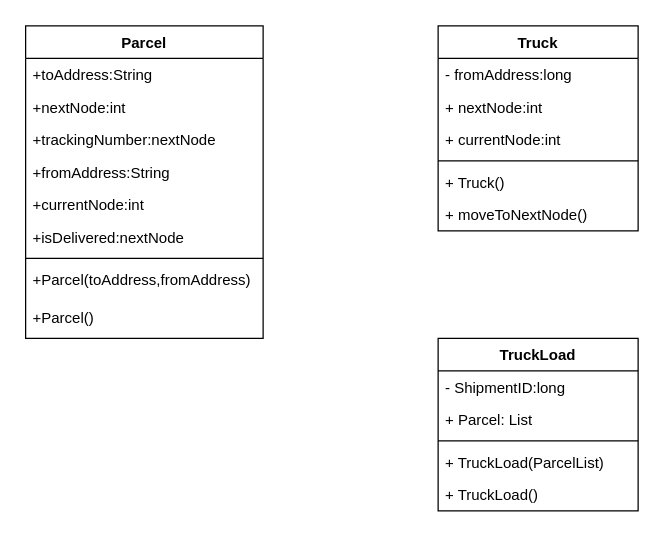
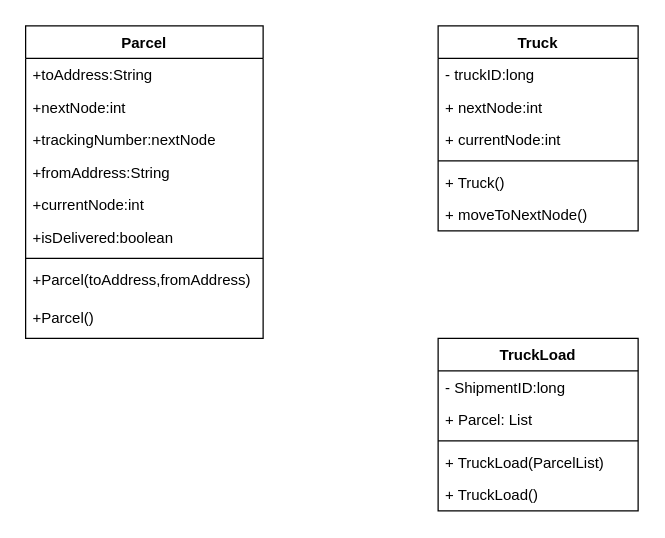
node "- fromAddress:long": label "- fromAddress:long" -> "- truckID:long"
node "+isDelivered:nextNode": label "+isDelivered:nextNode" -> "+isDelivered:boolean"
